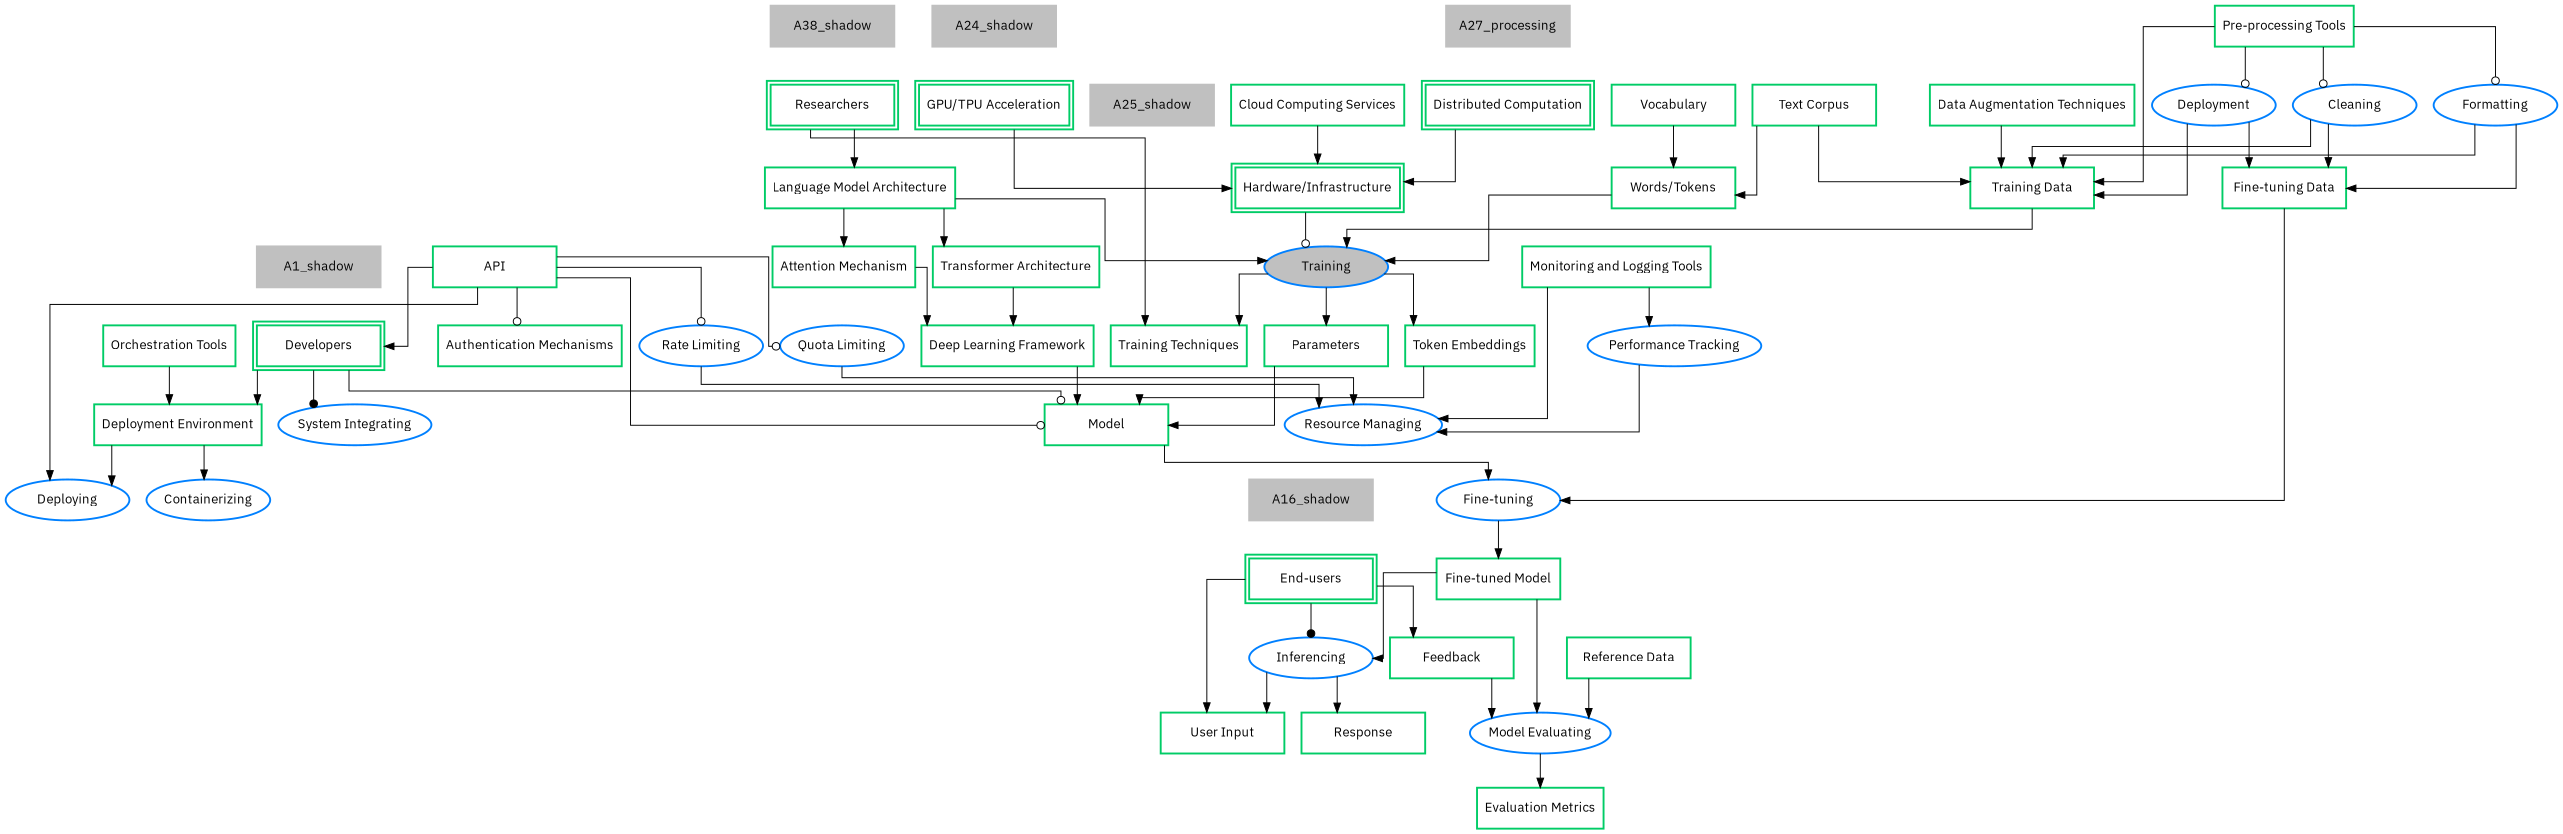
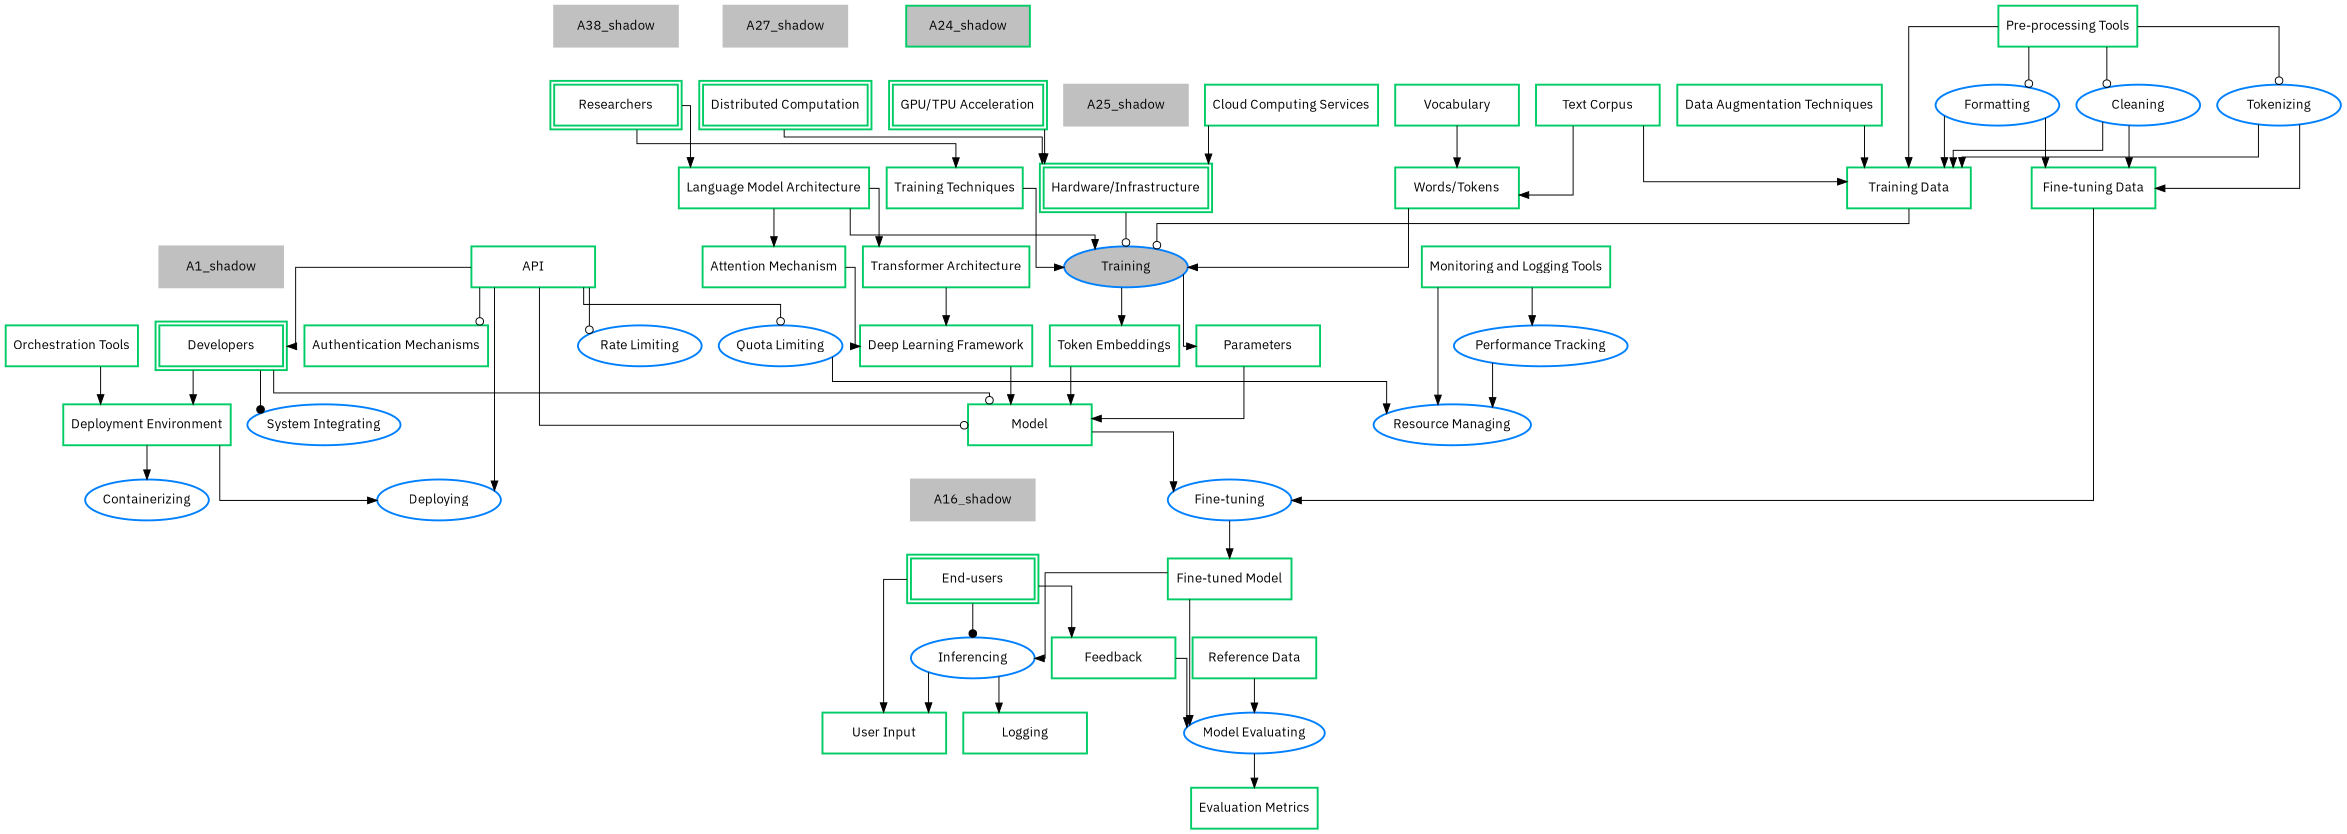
node "A24_shadow": color gray -> #00cc66
node "A27_processing": label "A27_processing" -> "A27_shadow"
node "Deployment": label "Deployment" -> "Tokenizing"
edge "Training Data" -> "Training": arrowhead normal -> odot
edge "Training" -> "Training Techniques": reversed
edge "Rate Limiting" -> "Resource Managing": removed
node "Response": label "Response" -> "Logging"
